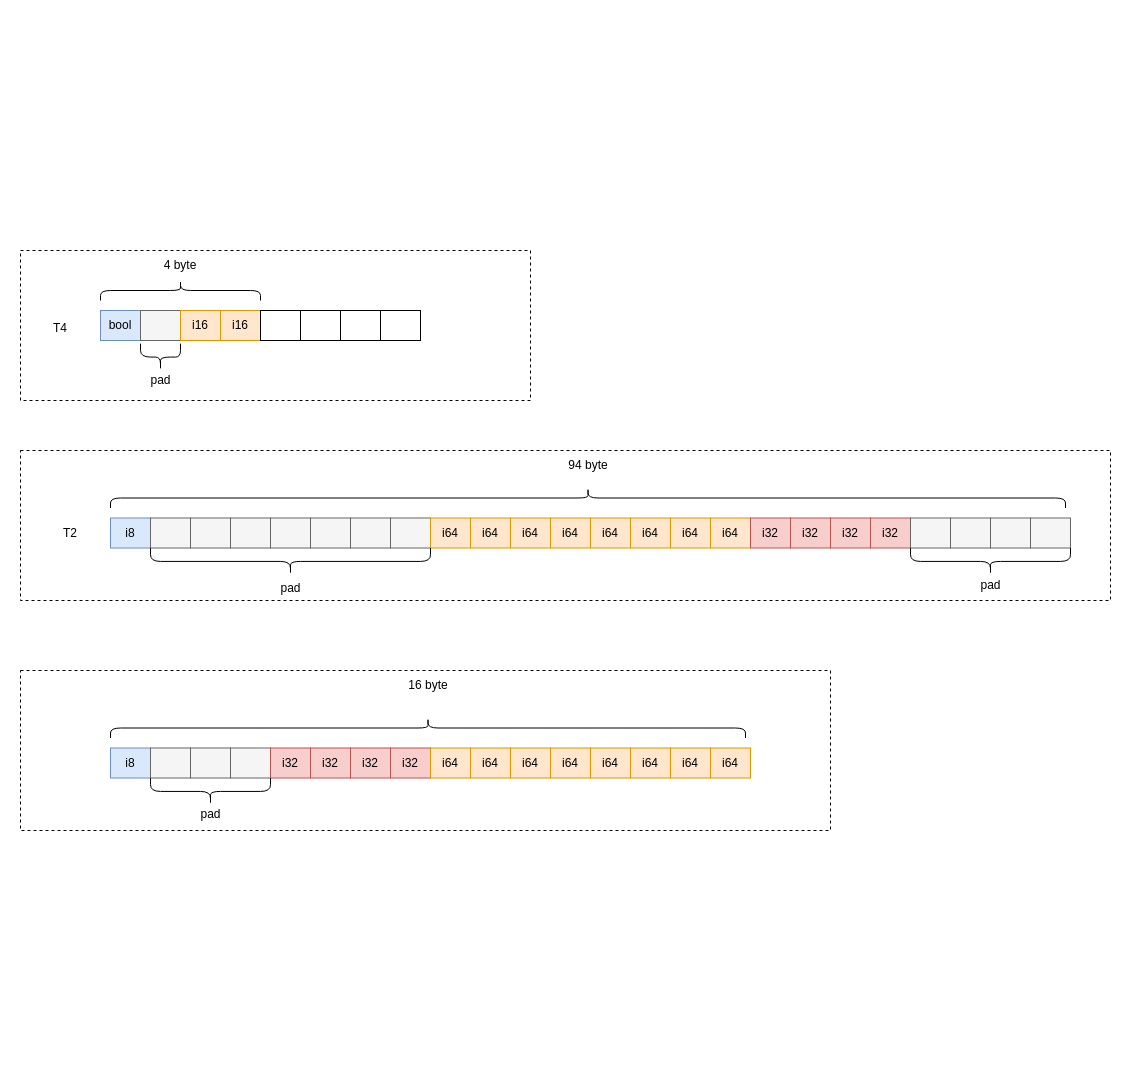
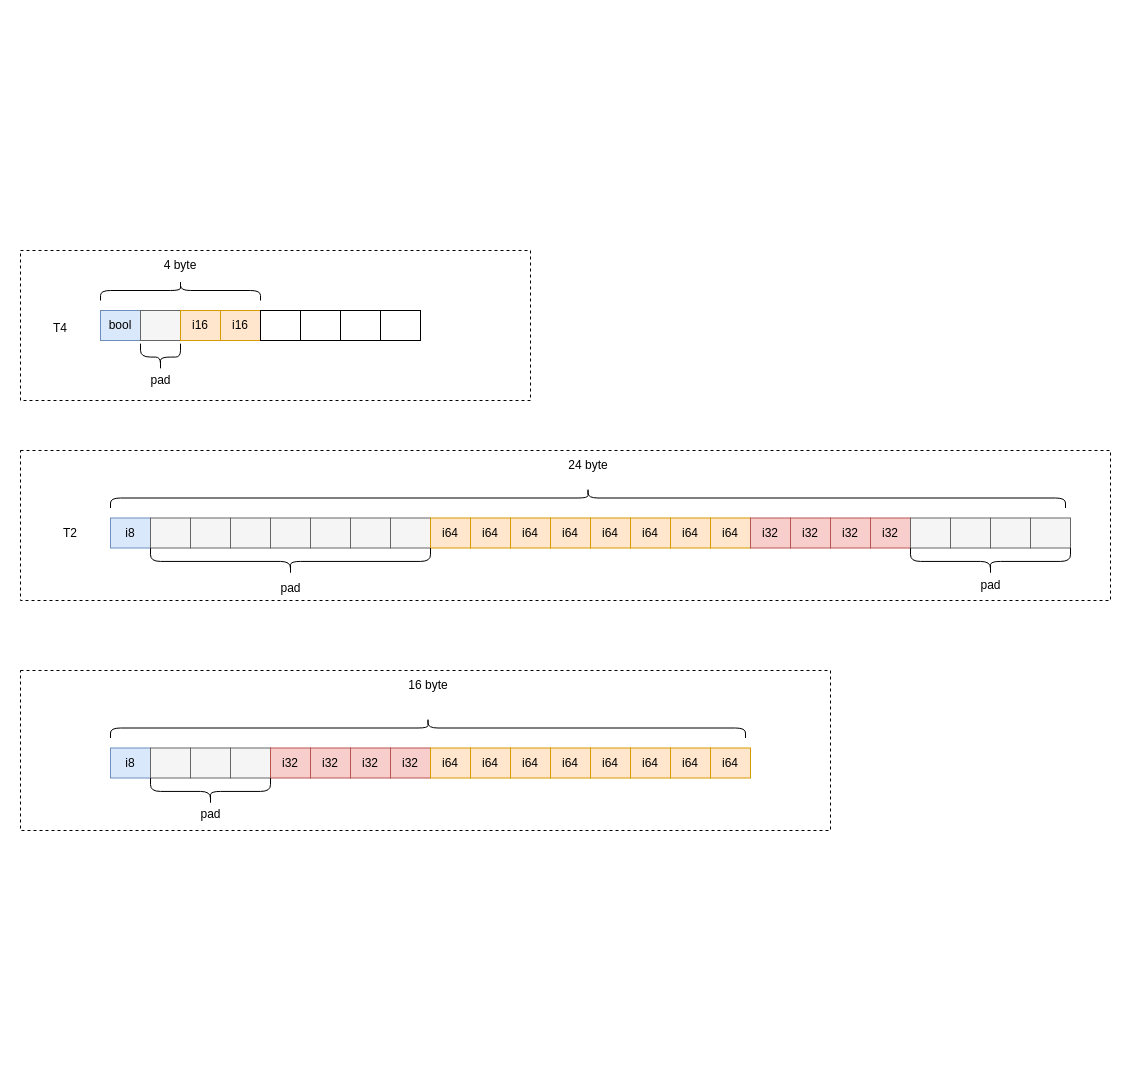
node "94 byte": label "94 byte" -> "24 byte"
